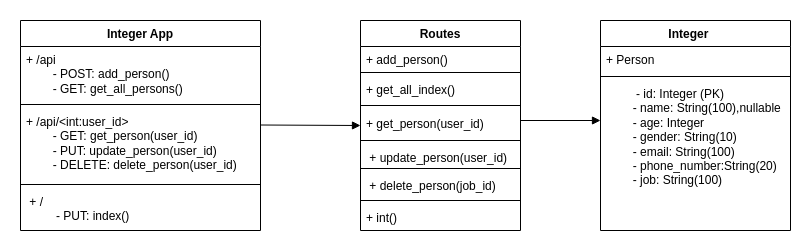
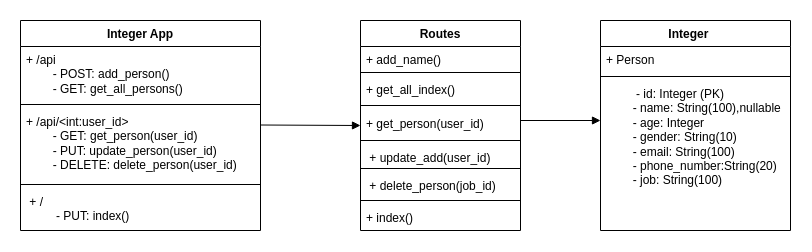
node "+ add_person()": label "+ add_person()" -> "+ add_name()"
node "+ update_person(user_id)": label "+ update_person(user_id)" -> "+ update_add(user_id)"
node "+ int()": label "+ int()" -> "+ index()"
